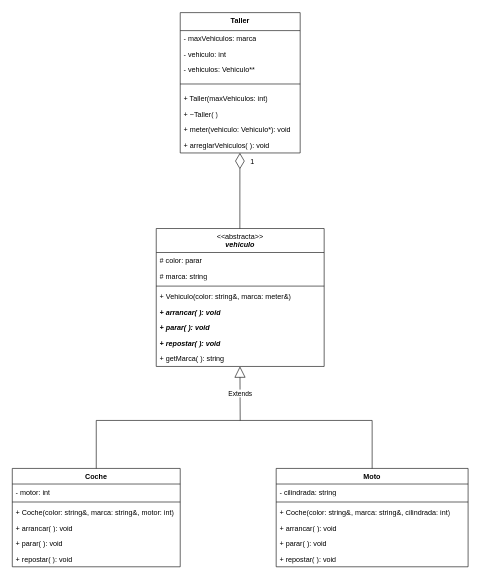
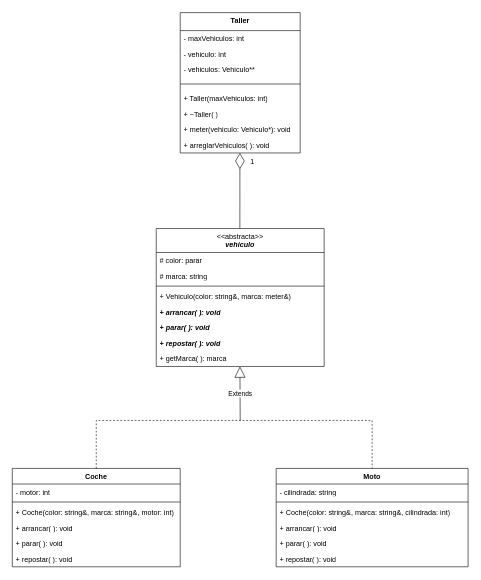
node "- maxVehiculos: marca": label "- maxVehiculos: marca" -> "- maxVehiculos: int"
node "+ getMarca( ): string": label "+ getMarca( ): string" -> "+ getMarca( ): marca"
edge "Coche" -- "Moto": style solid -> dashed
